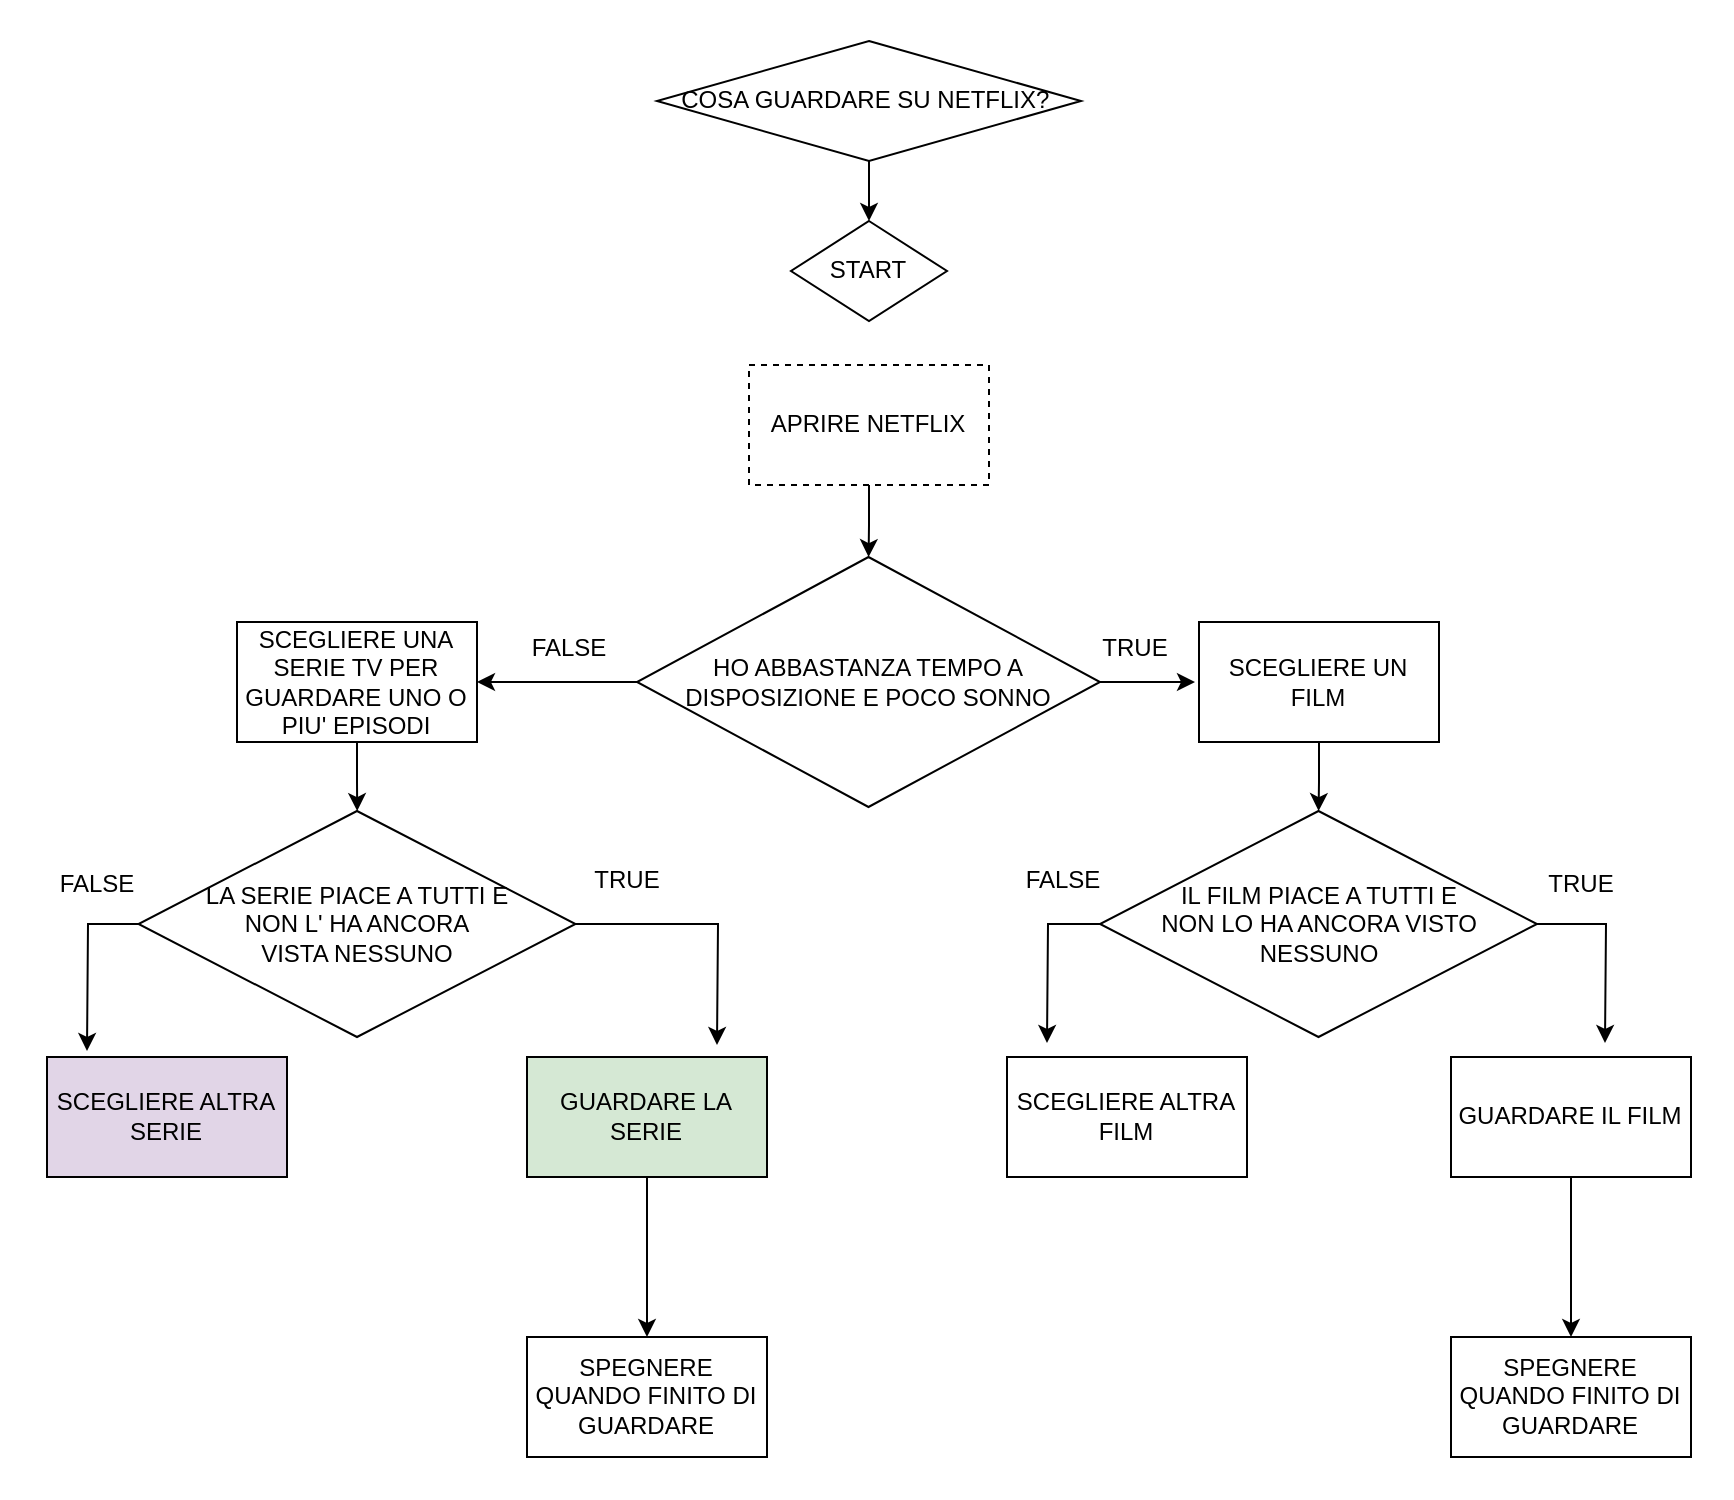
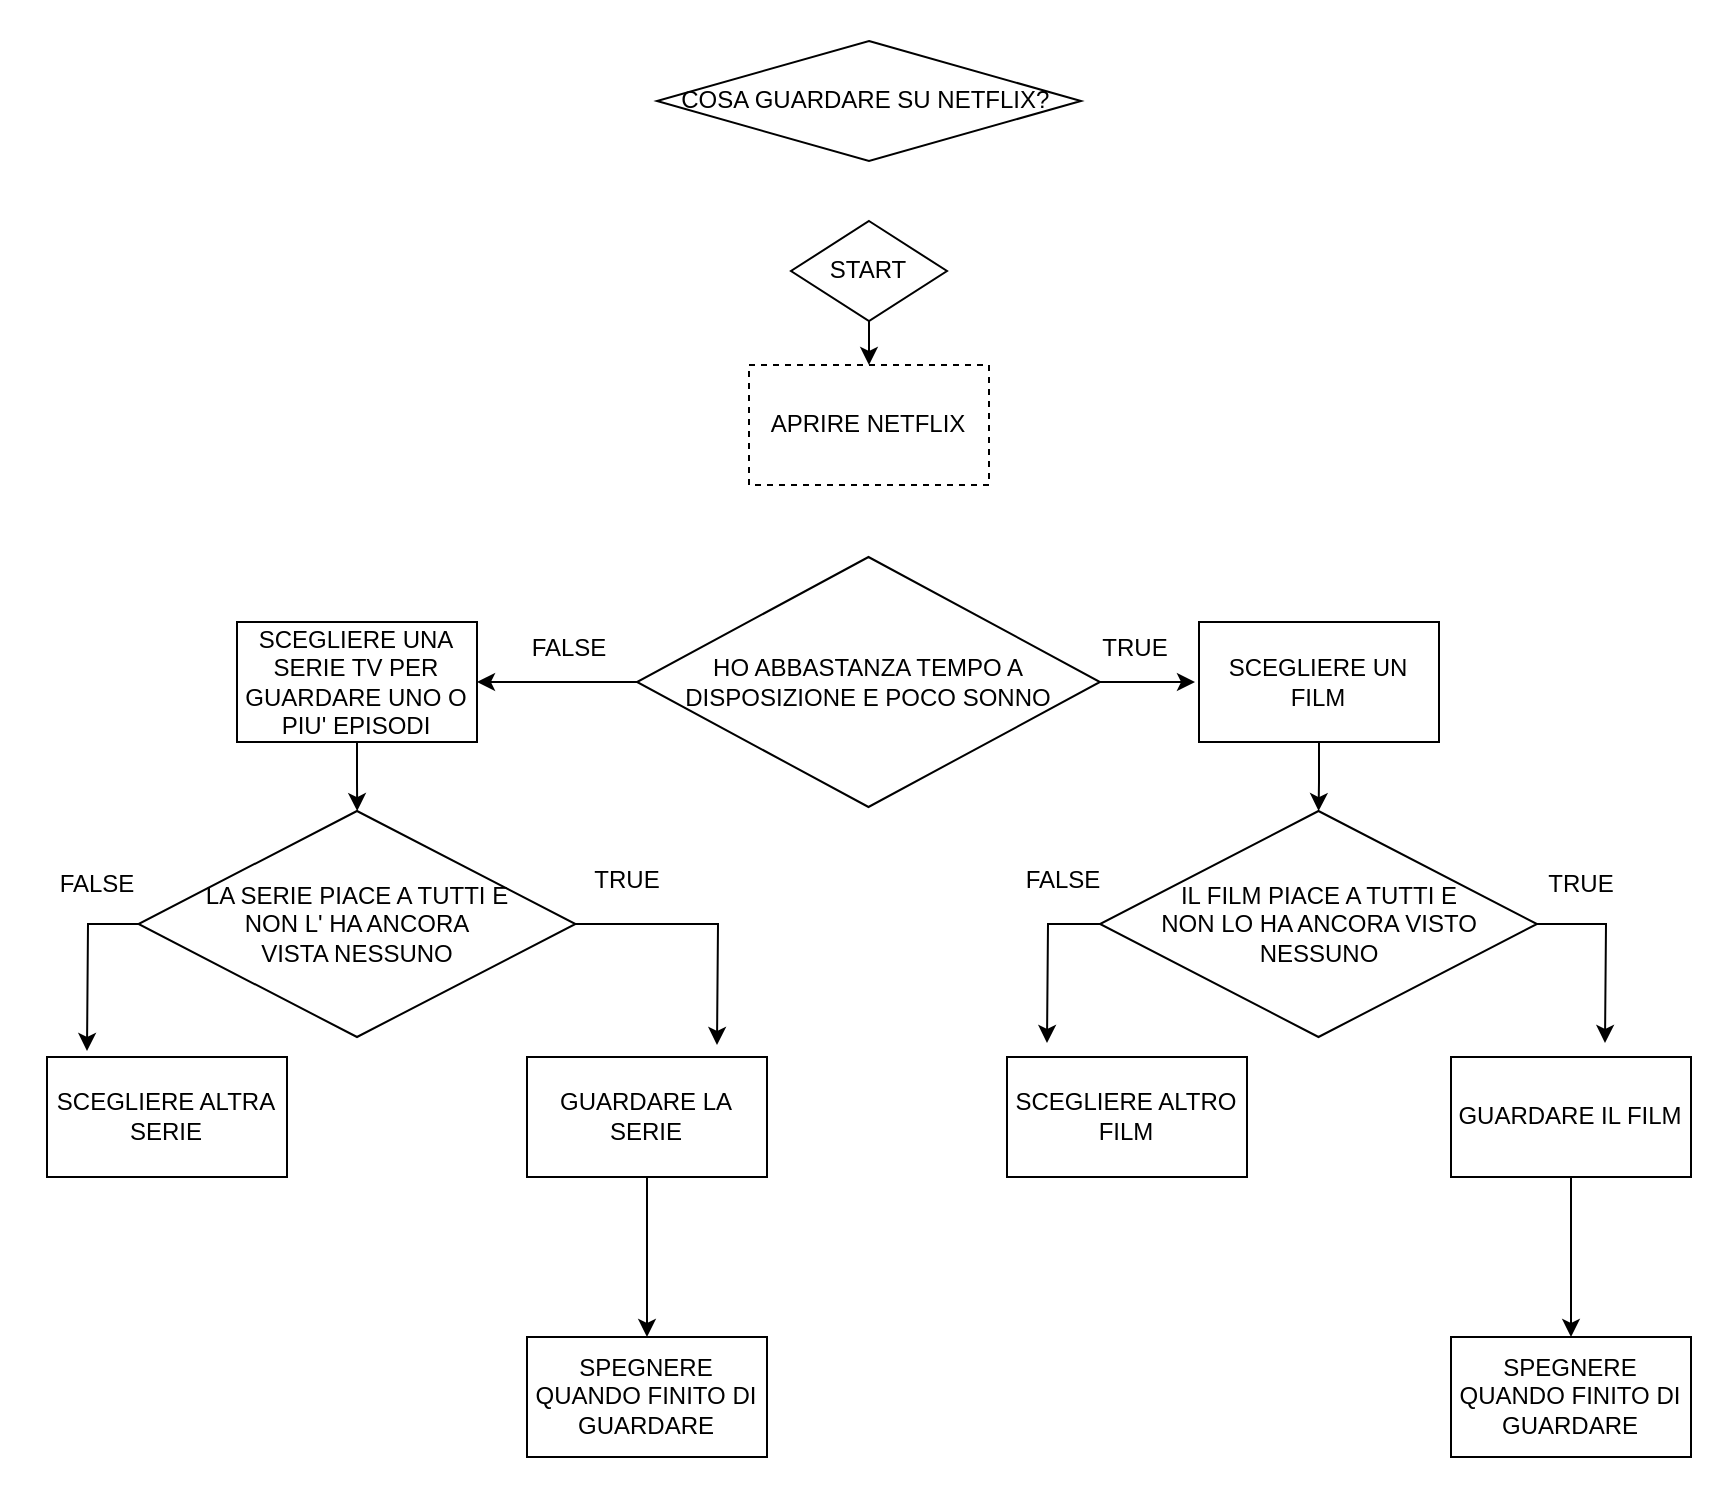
edge "COSA GUARDARE SU NETFLIX?" -> "START": removed
edge "START" -> "APRIRE NETFLIX": added
edge "APRIRE NETFLIX" -> "HO ABBASTANZA TEMPO A DISPOSIZIONE E POCO SONNO": removed
node "SCEGLIERE ALTRA SERIE": fillcolor #e1d5e7 -> #ffffff
node "GUARDARE LA SERIE": fillcolor #d5e8d4 -> #ffffff
node "SCEGLIERE ALTRA FILM": label "SCEGLIERE ALTRA FILM" -> "SCEGLIERE ALTRO FILM"
